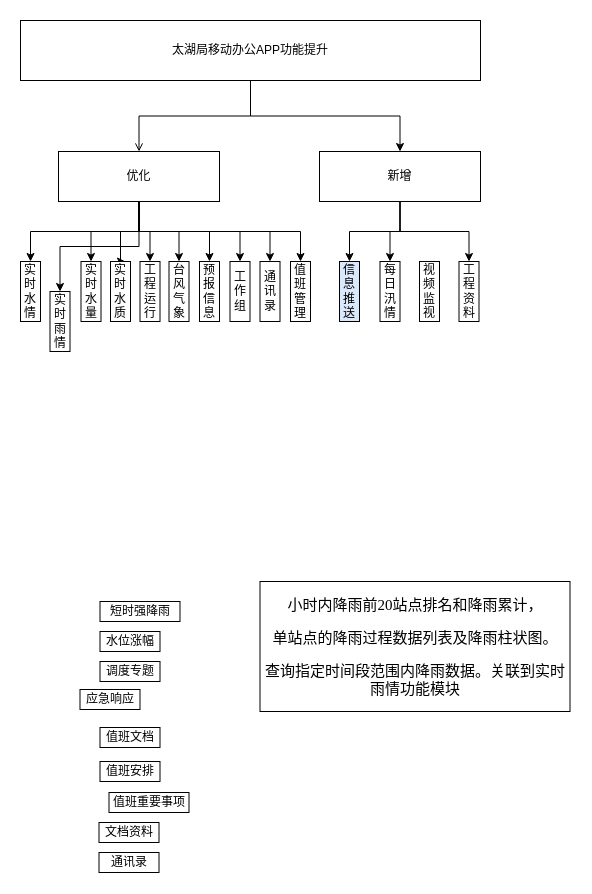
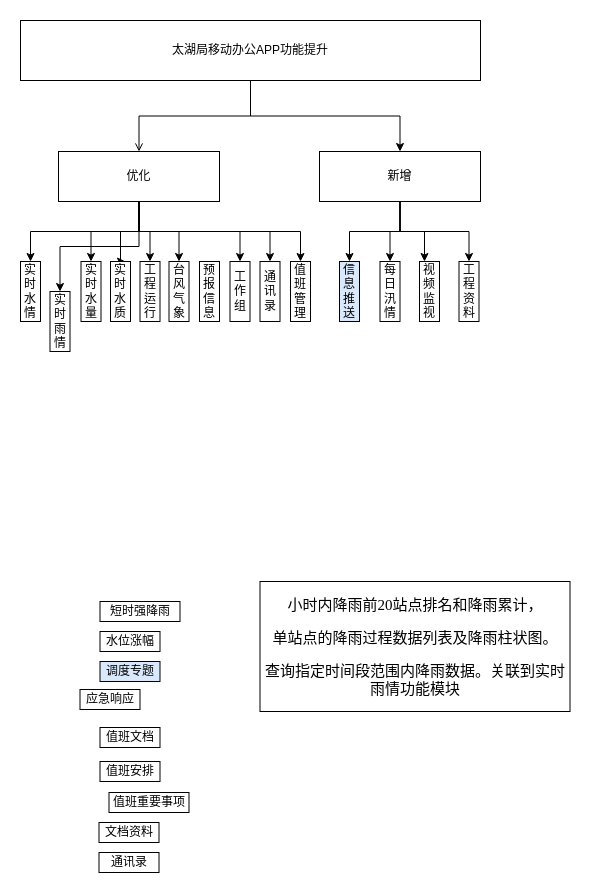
edge "优化" -> "预报信息": removed
edge "新增" -> "视频监视": added
node "调度专题": fillcolor #ffffff -> #dae8fc
